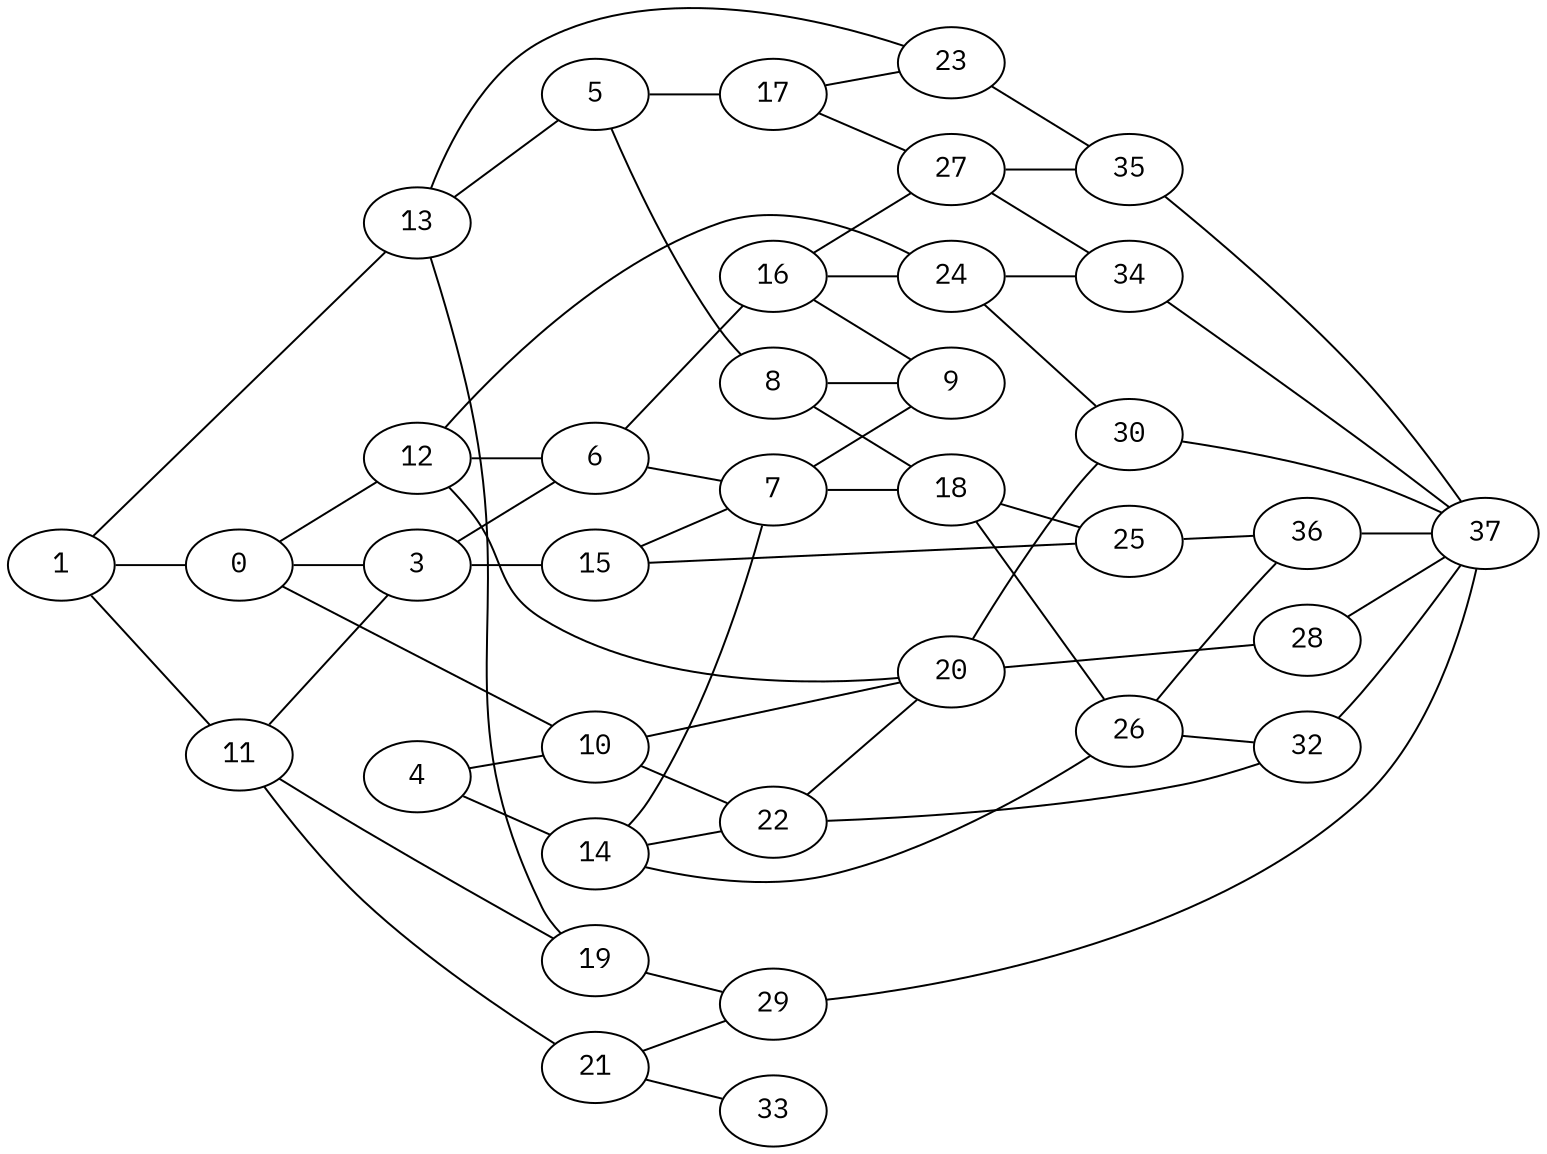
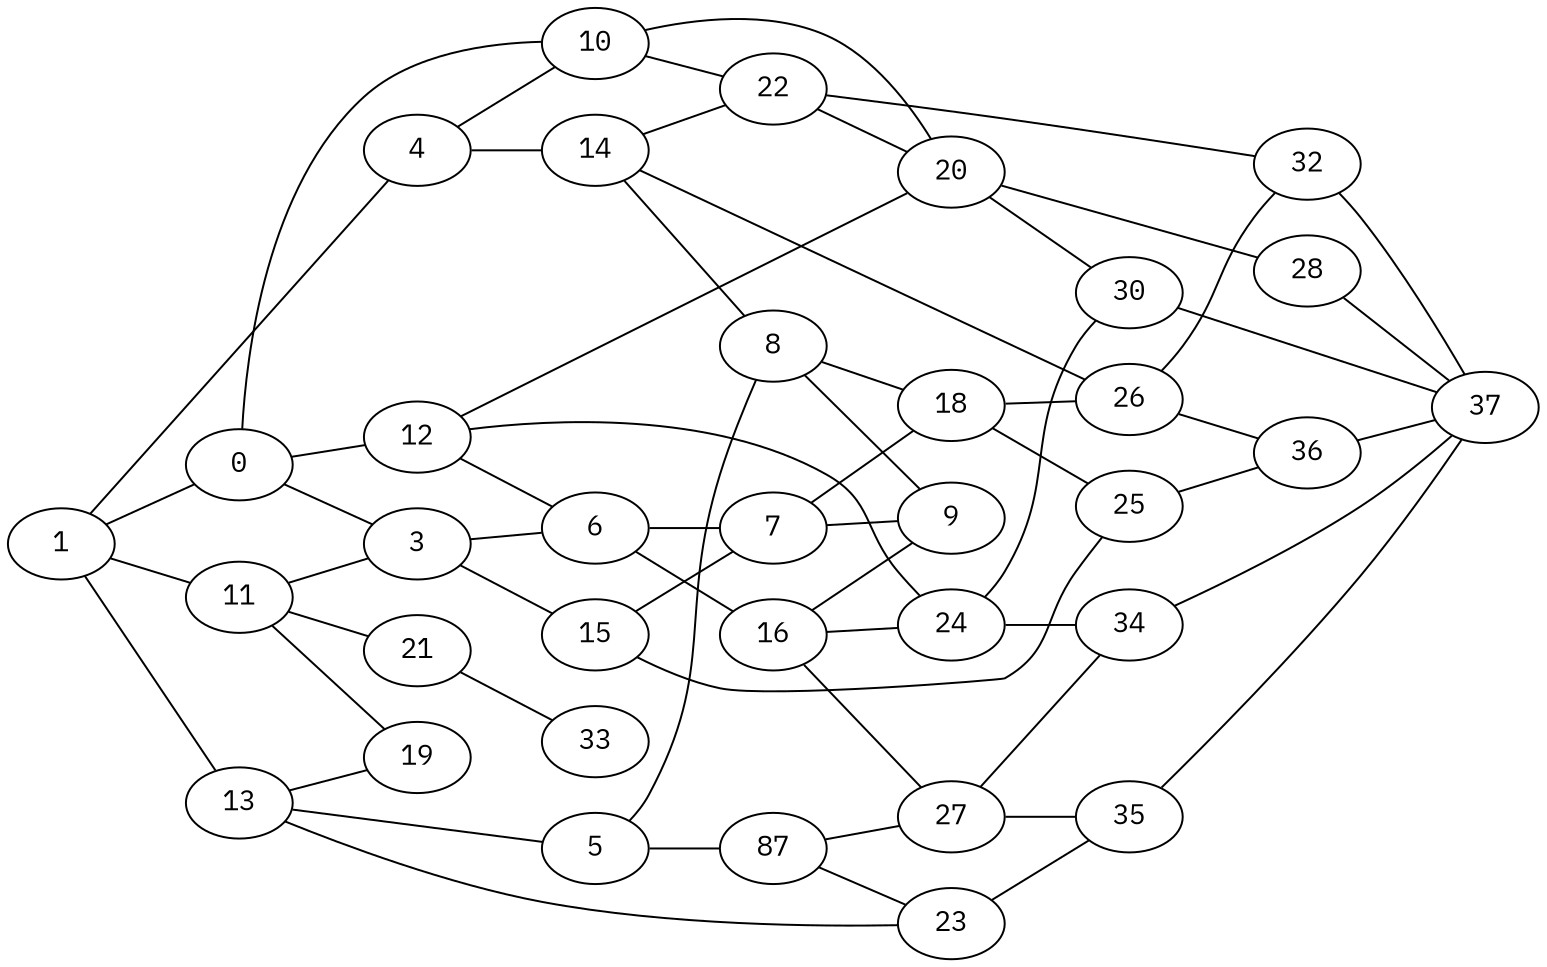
node "17": label "17" -> "87"
edge "4" -- "1": added
edge "7" -- "14": now "8" -- "14"
node "29": removed
